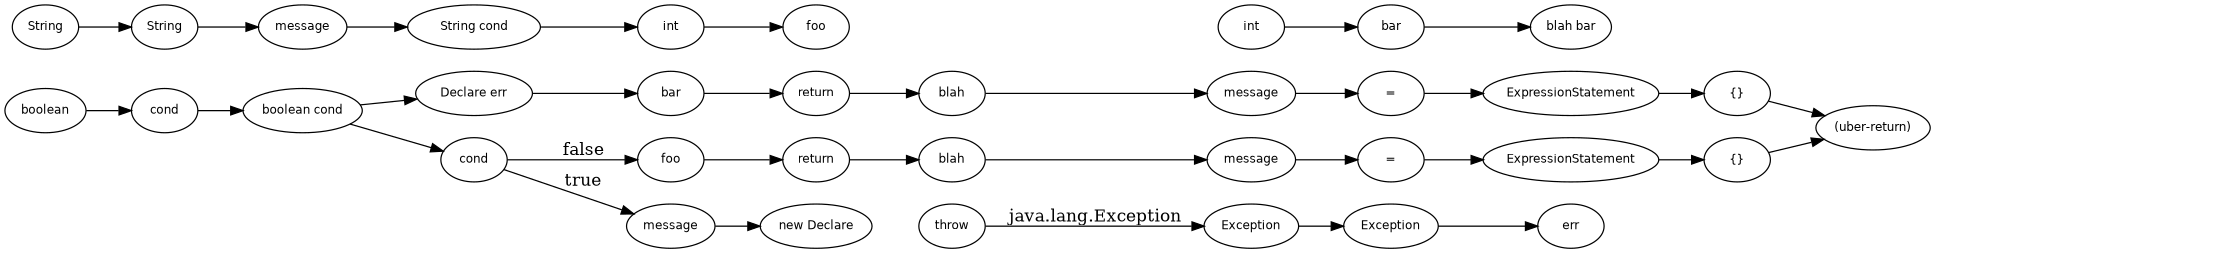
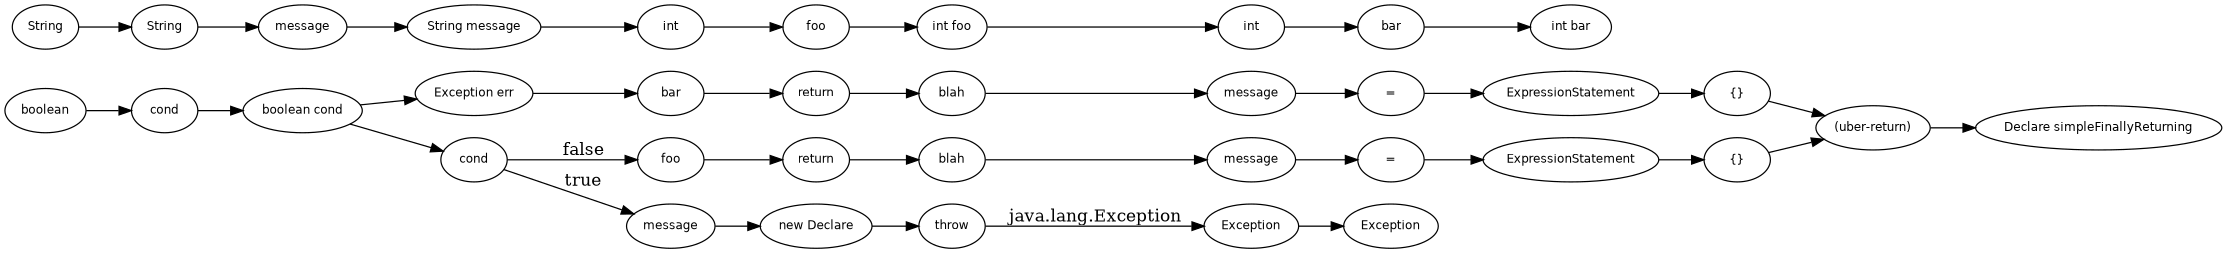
node "String cond": label "String cond" -> "String message"
node "int foo": added
node "blah bar": label "blah bar" -> "int bar"
node "Declare err": label "Declare err" -> "Exception err"
node "Declare simpleFinallyReturning": added
edge "new Declare" -> "throw": added
node "err": removed
